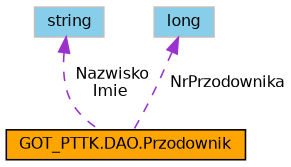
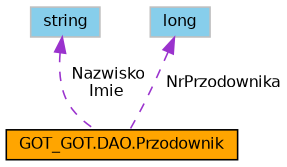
node "GOT_PTTK.DAO.Przodownik": label "GOT_PTTK.DAO.Przodownik" -> "GOT_GOT.DAO.Przodownik"
